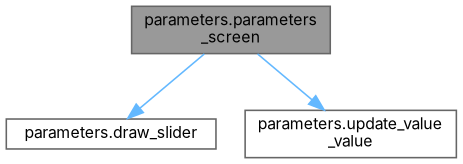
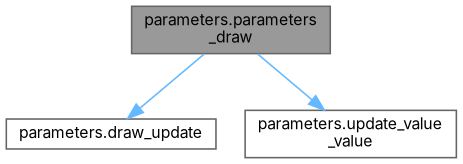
node "parameters.parameters _screen": label "parameters.parameters _screen" -> "parameters.parameters _draw"
node "parameters.draw_slider": label "parameters.draw_slider" -> "parameters.draw_update"
